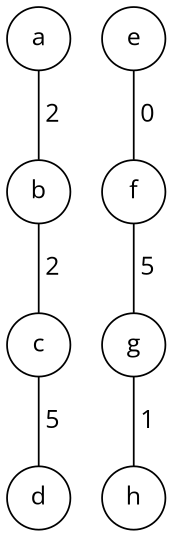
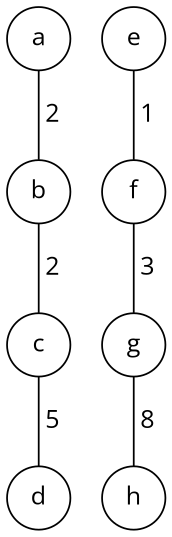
edge "e" -- "f": label " 0" -> " 1"
edge "f" -- "g": label " 5" -> " 3"
edge "g" -- "h": label " 1" -> " 8"
